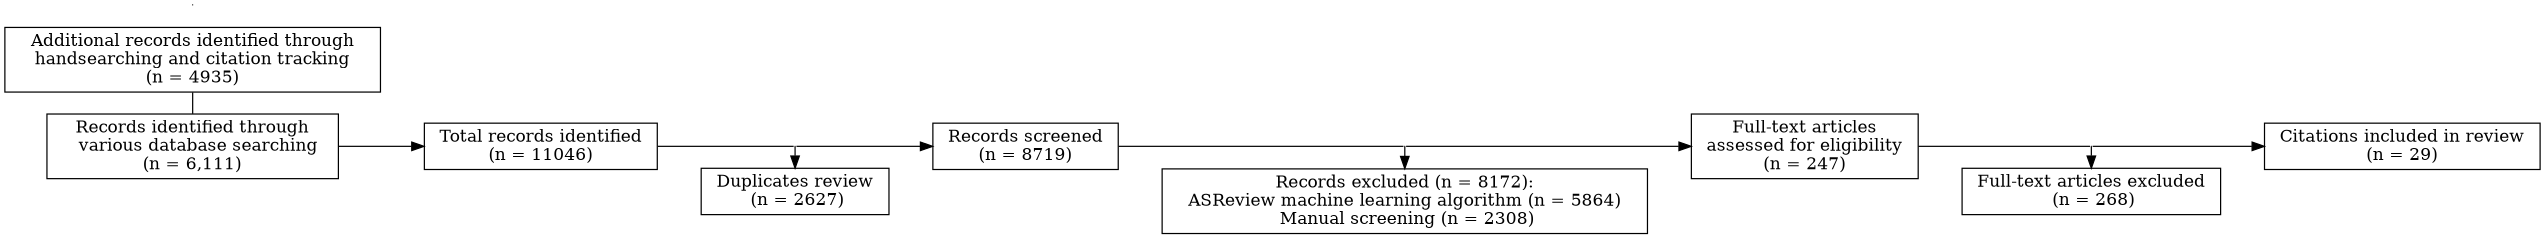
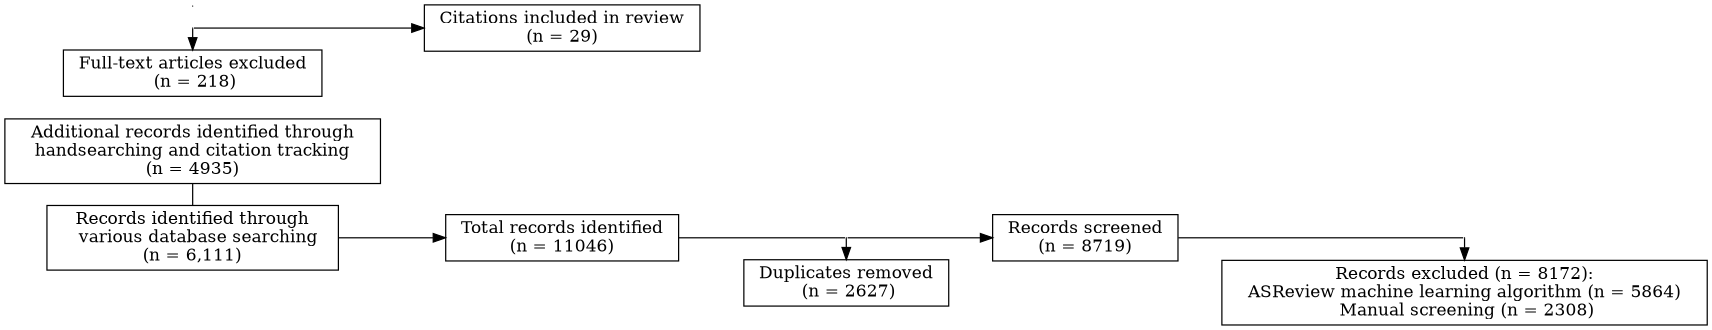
node "Full-text articles assessed for eligibility (n = 247)": removed
node "Duplicates review (n = 2627)": label "Duplicates review (n = 2627)" -> "Duplicates removed (n = 2627)"
node "Full-text articles excluded (n = 268)": label "Full-text articles excluded (n = 268)" -> "Full-text articles excluded (n = 218)"
